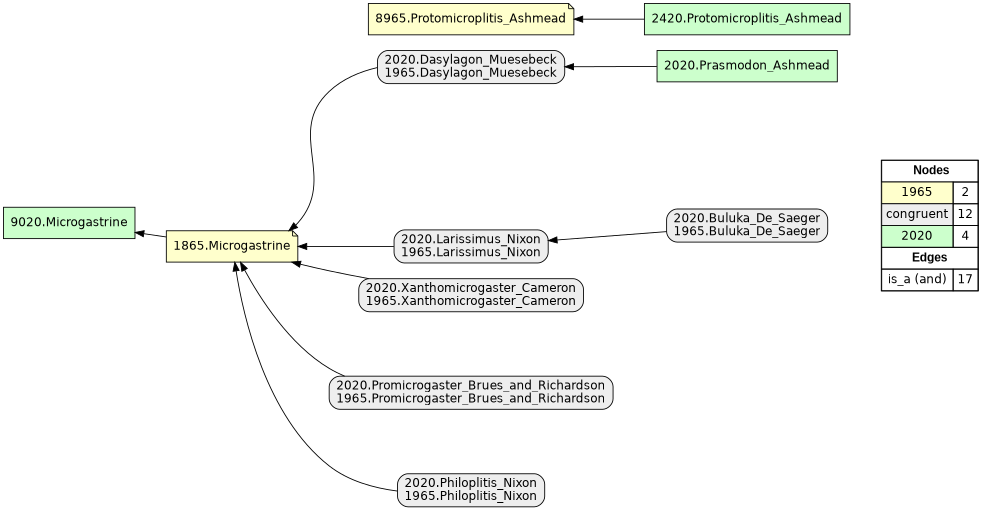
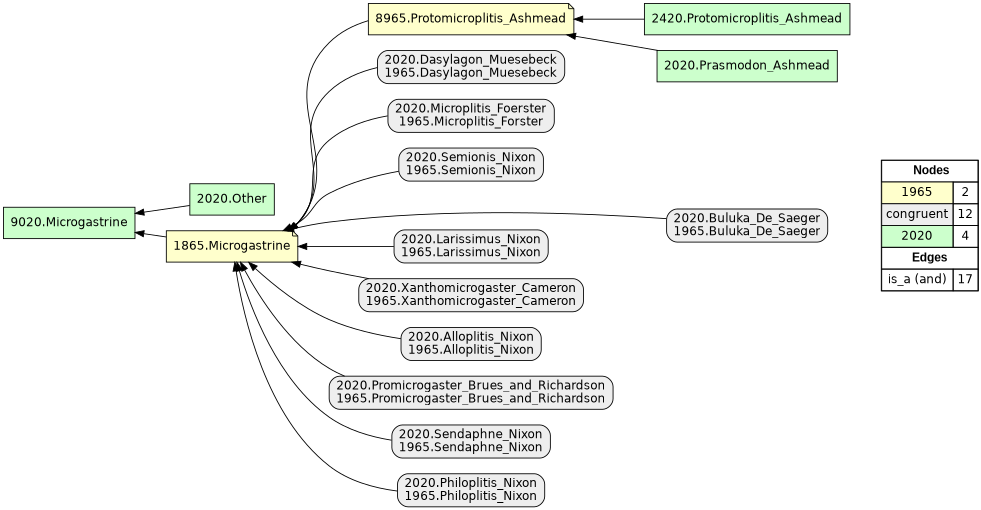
edge "2020.Prasmodon_Ashmead" -> "2020.Dasylagon_Muesebeck 1965.Dasylagon_Muesebeck": now "2020.Prasmodon_Ashmead" -> "8965.Protomicroplitis_Ashmead"
edge "8965.Protomicroplitis_Ashmead" -> "1865.Microgastrine": added
node "2020.Microplitis_Foerster 1965.Microplitis_Forster": added
node "2020.Semionis_Nixon 1965.Semionis_Nixon": added
node "2020.Other": added
edge "2020.Buluka_De_Saeger 1965.Buluka_De_Saeger" -> "2020.Larissimus_Nixon 1965.Larissimus_Nixon": now "2020.Buluka_De_Saeger 1965.Buluka_De_Saeger" -> "1865.Microgastrine"
node "2020.Alloplitis_Nixon 1965.Alloplitis_Nixon": added
node "2020.Sendaphne_Nixon 1965.Sendaphne_Nixon": added
